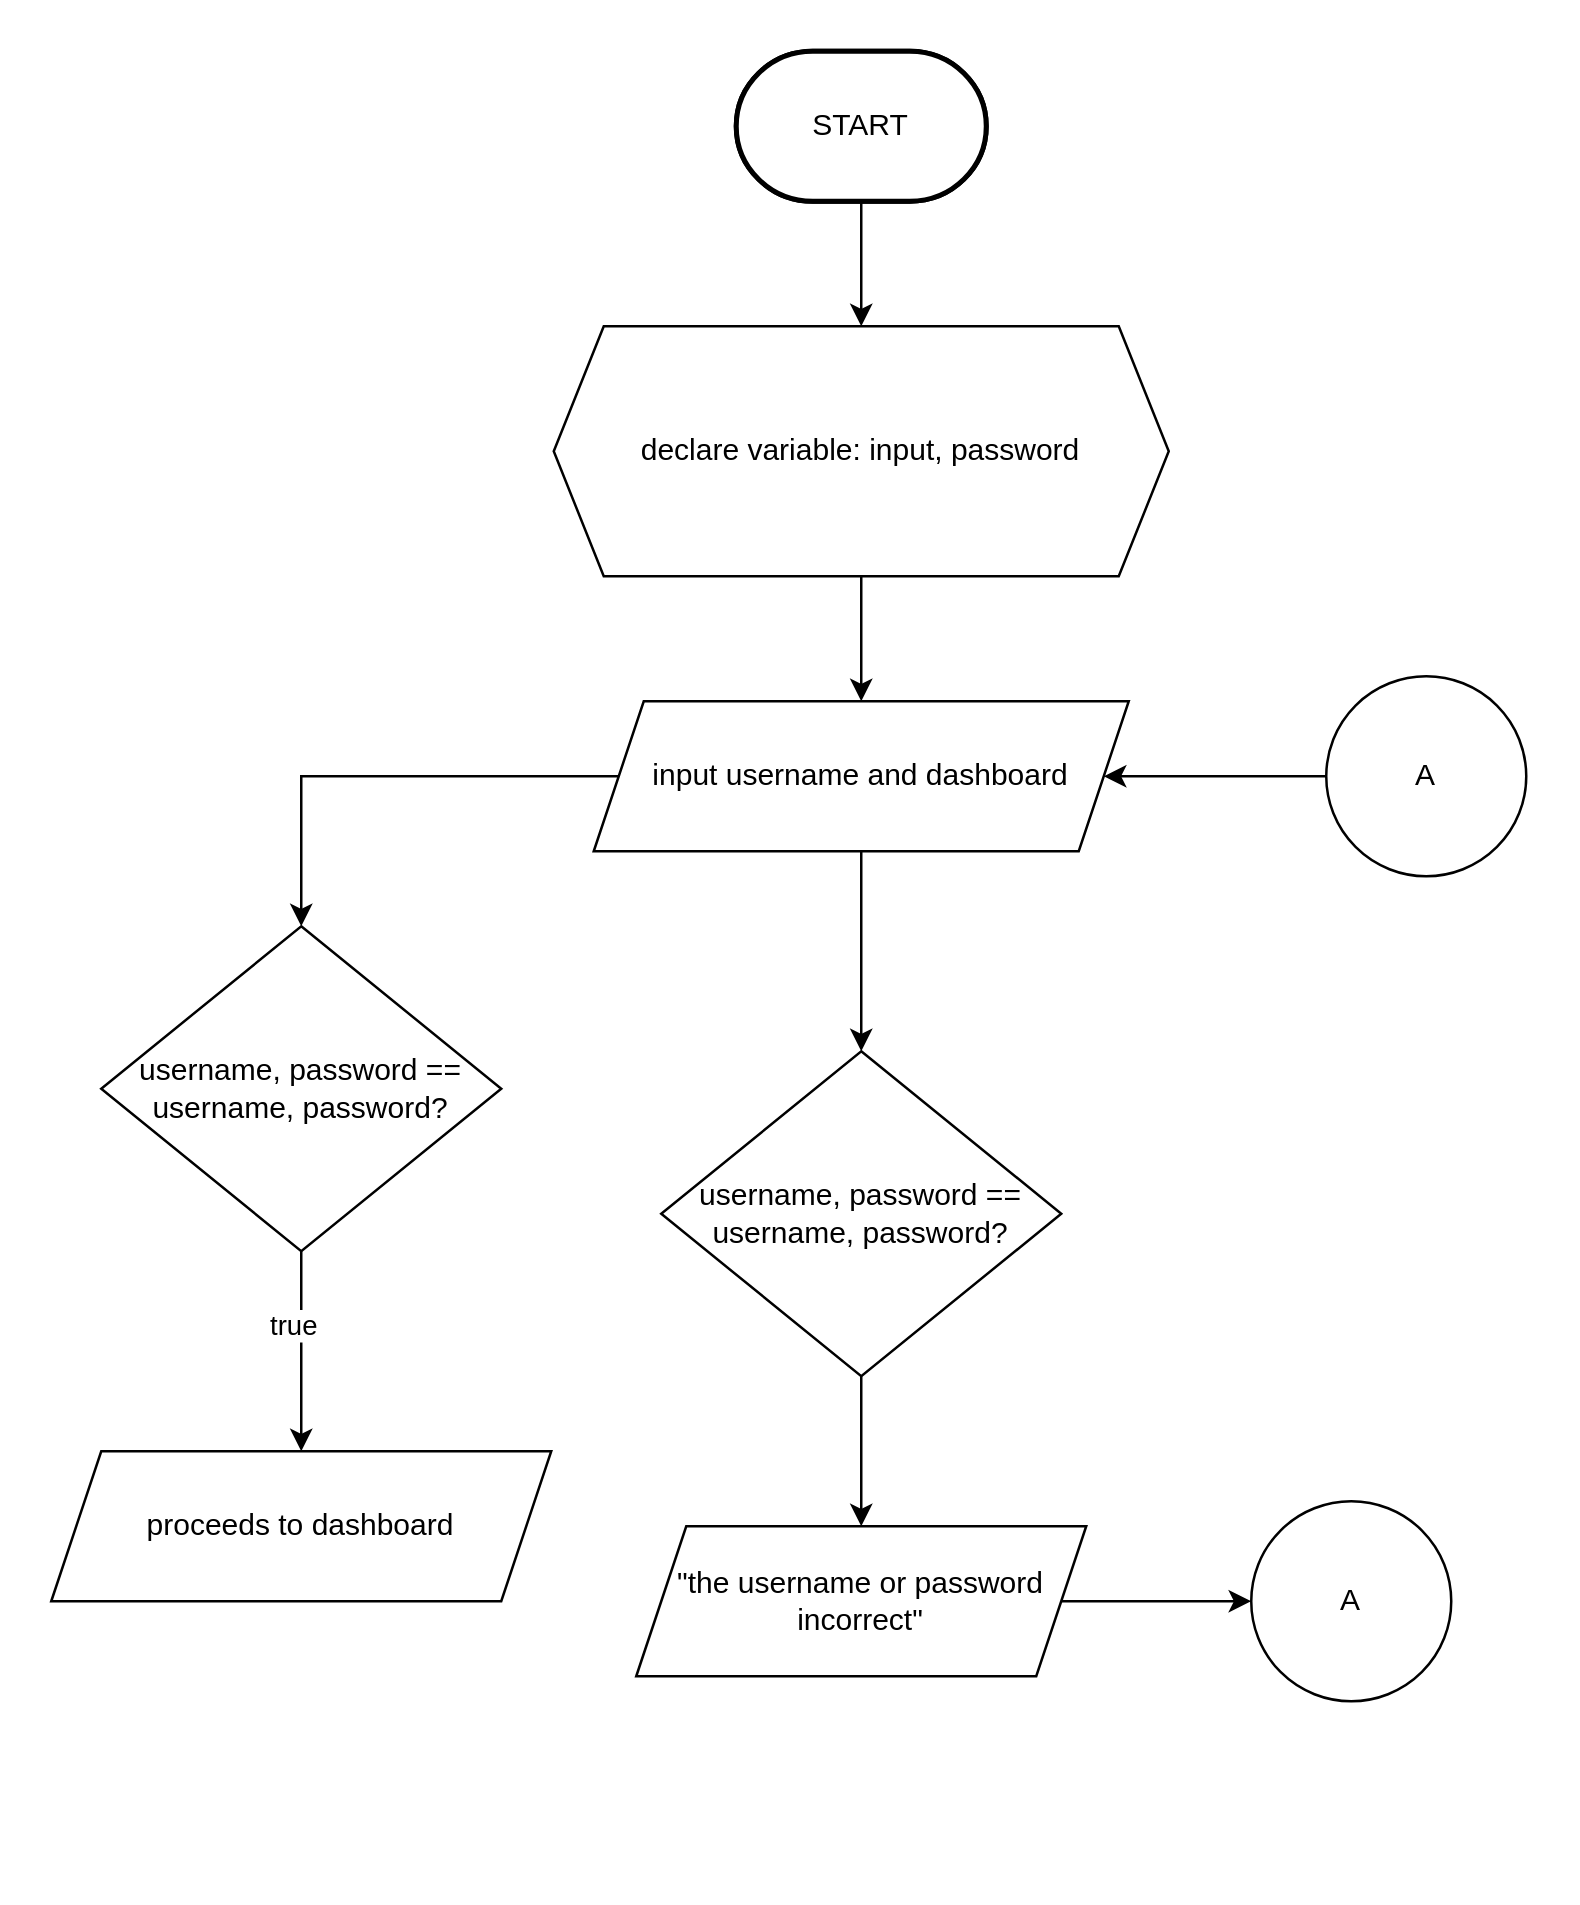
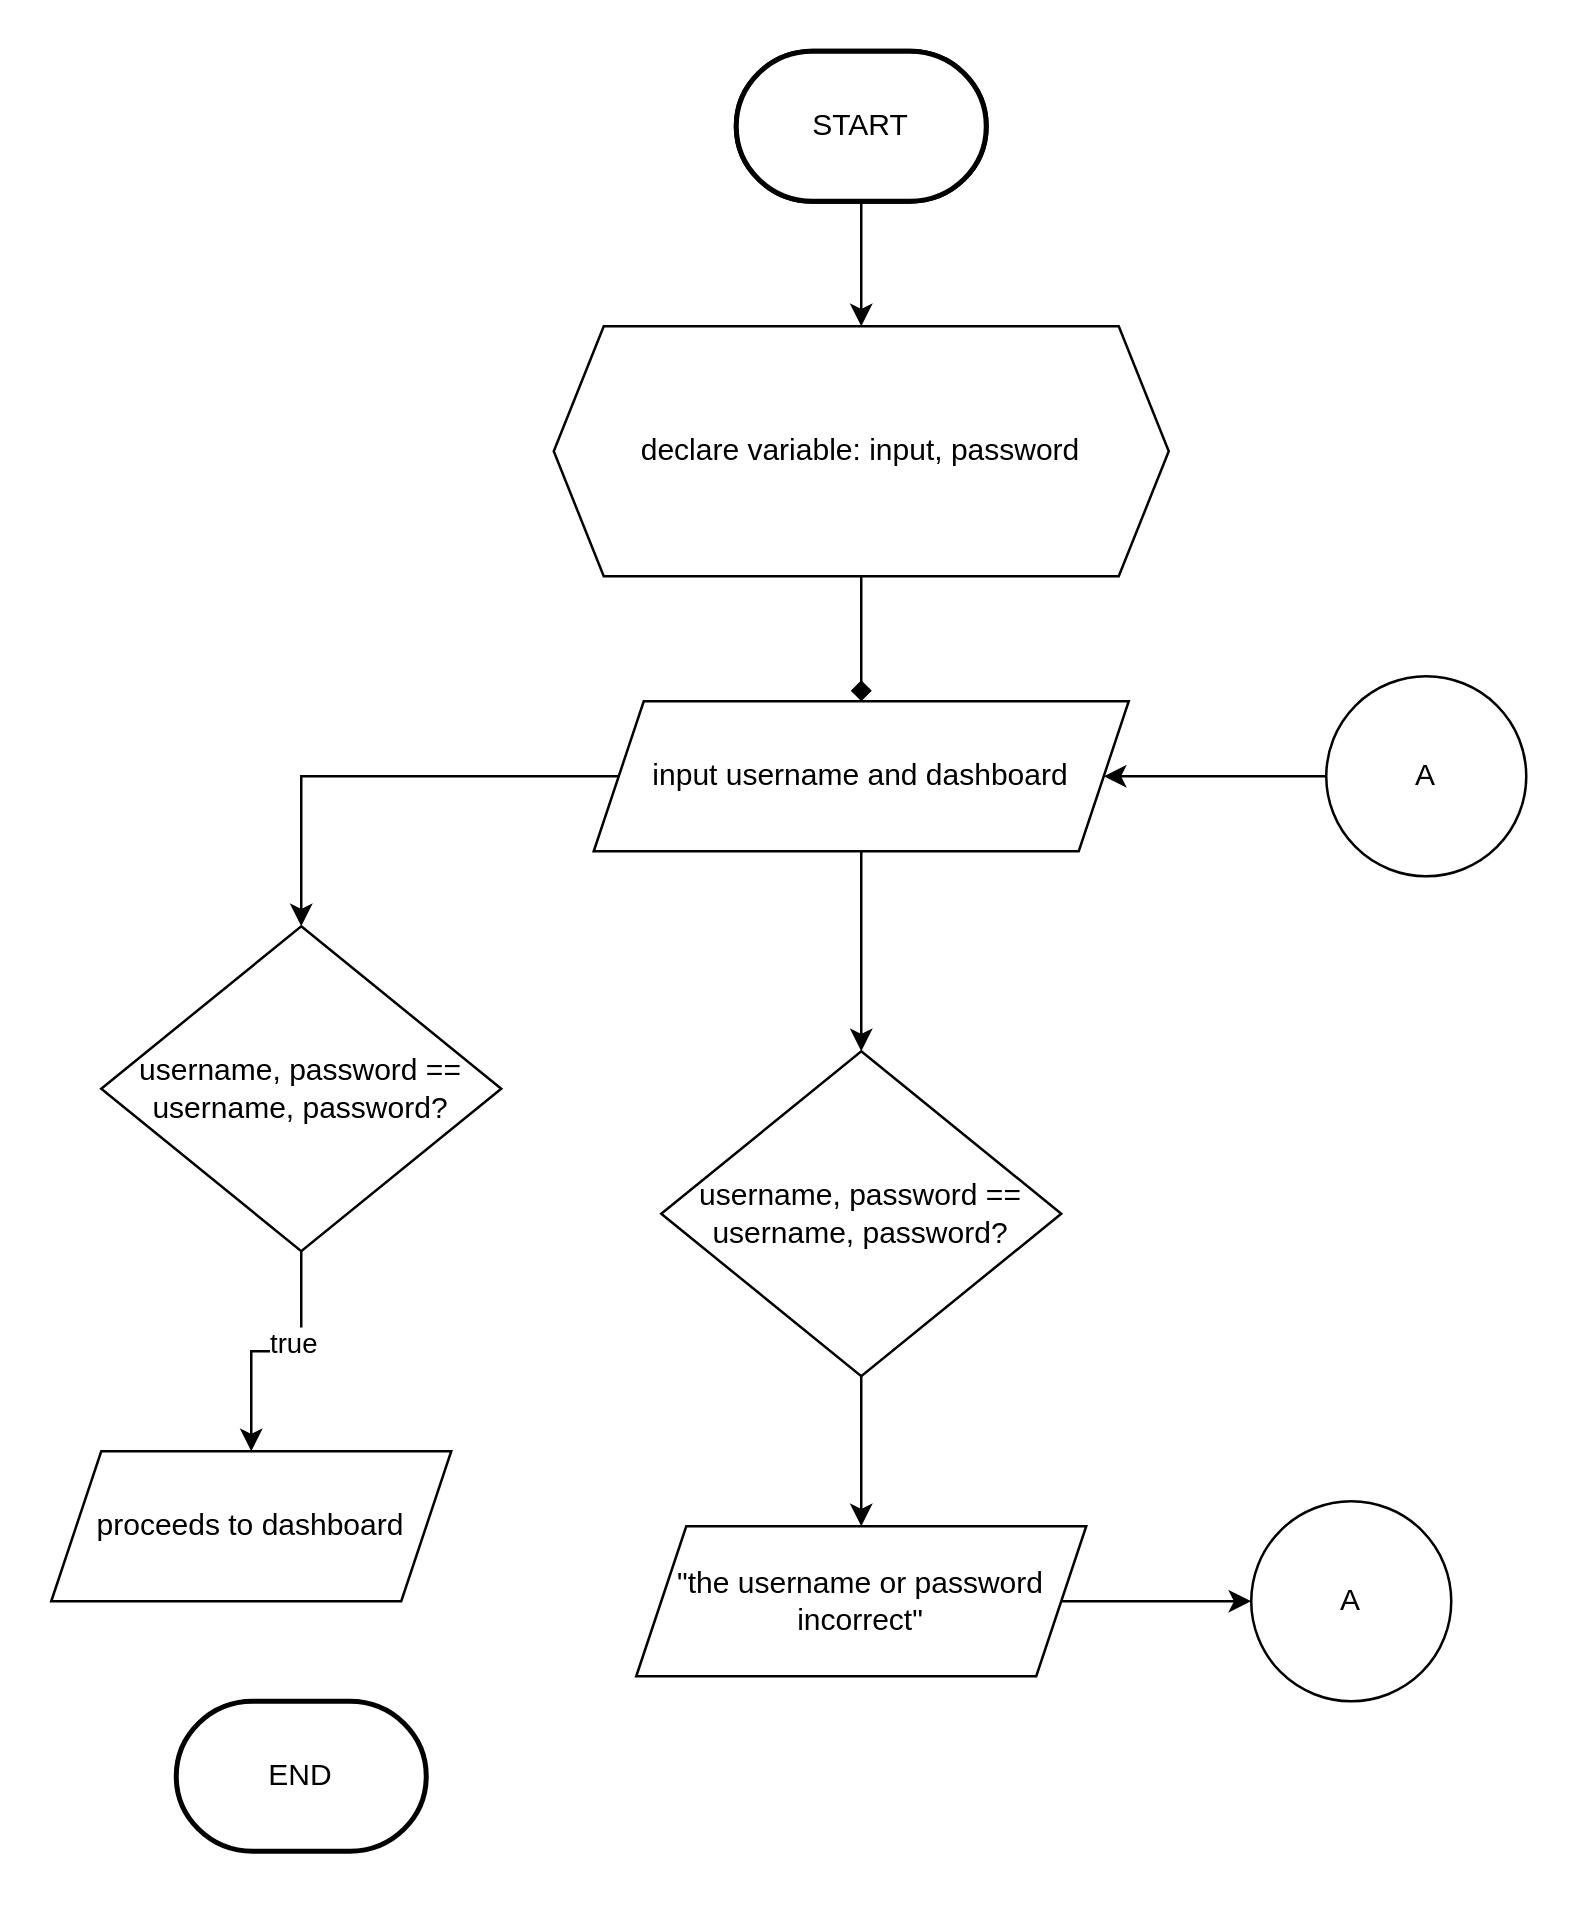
edge "declare variable: input, password" -> "input username and dashboard": arrowhead classic -> diamond
node "proceeds to dashboard": size 500x150 -> 400x150
node "END": added
